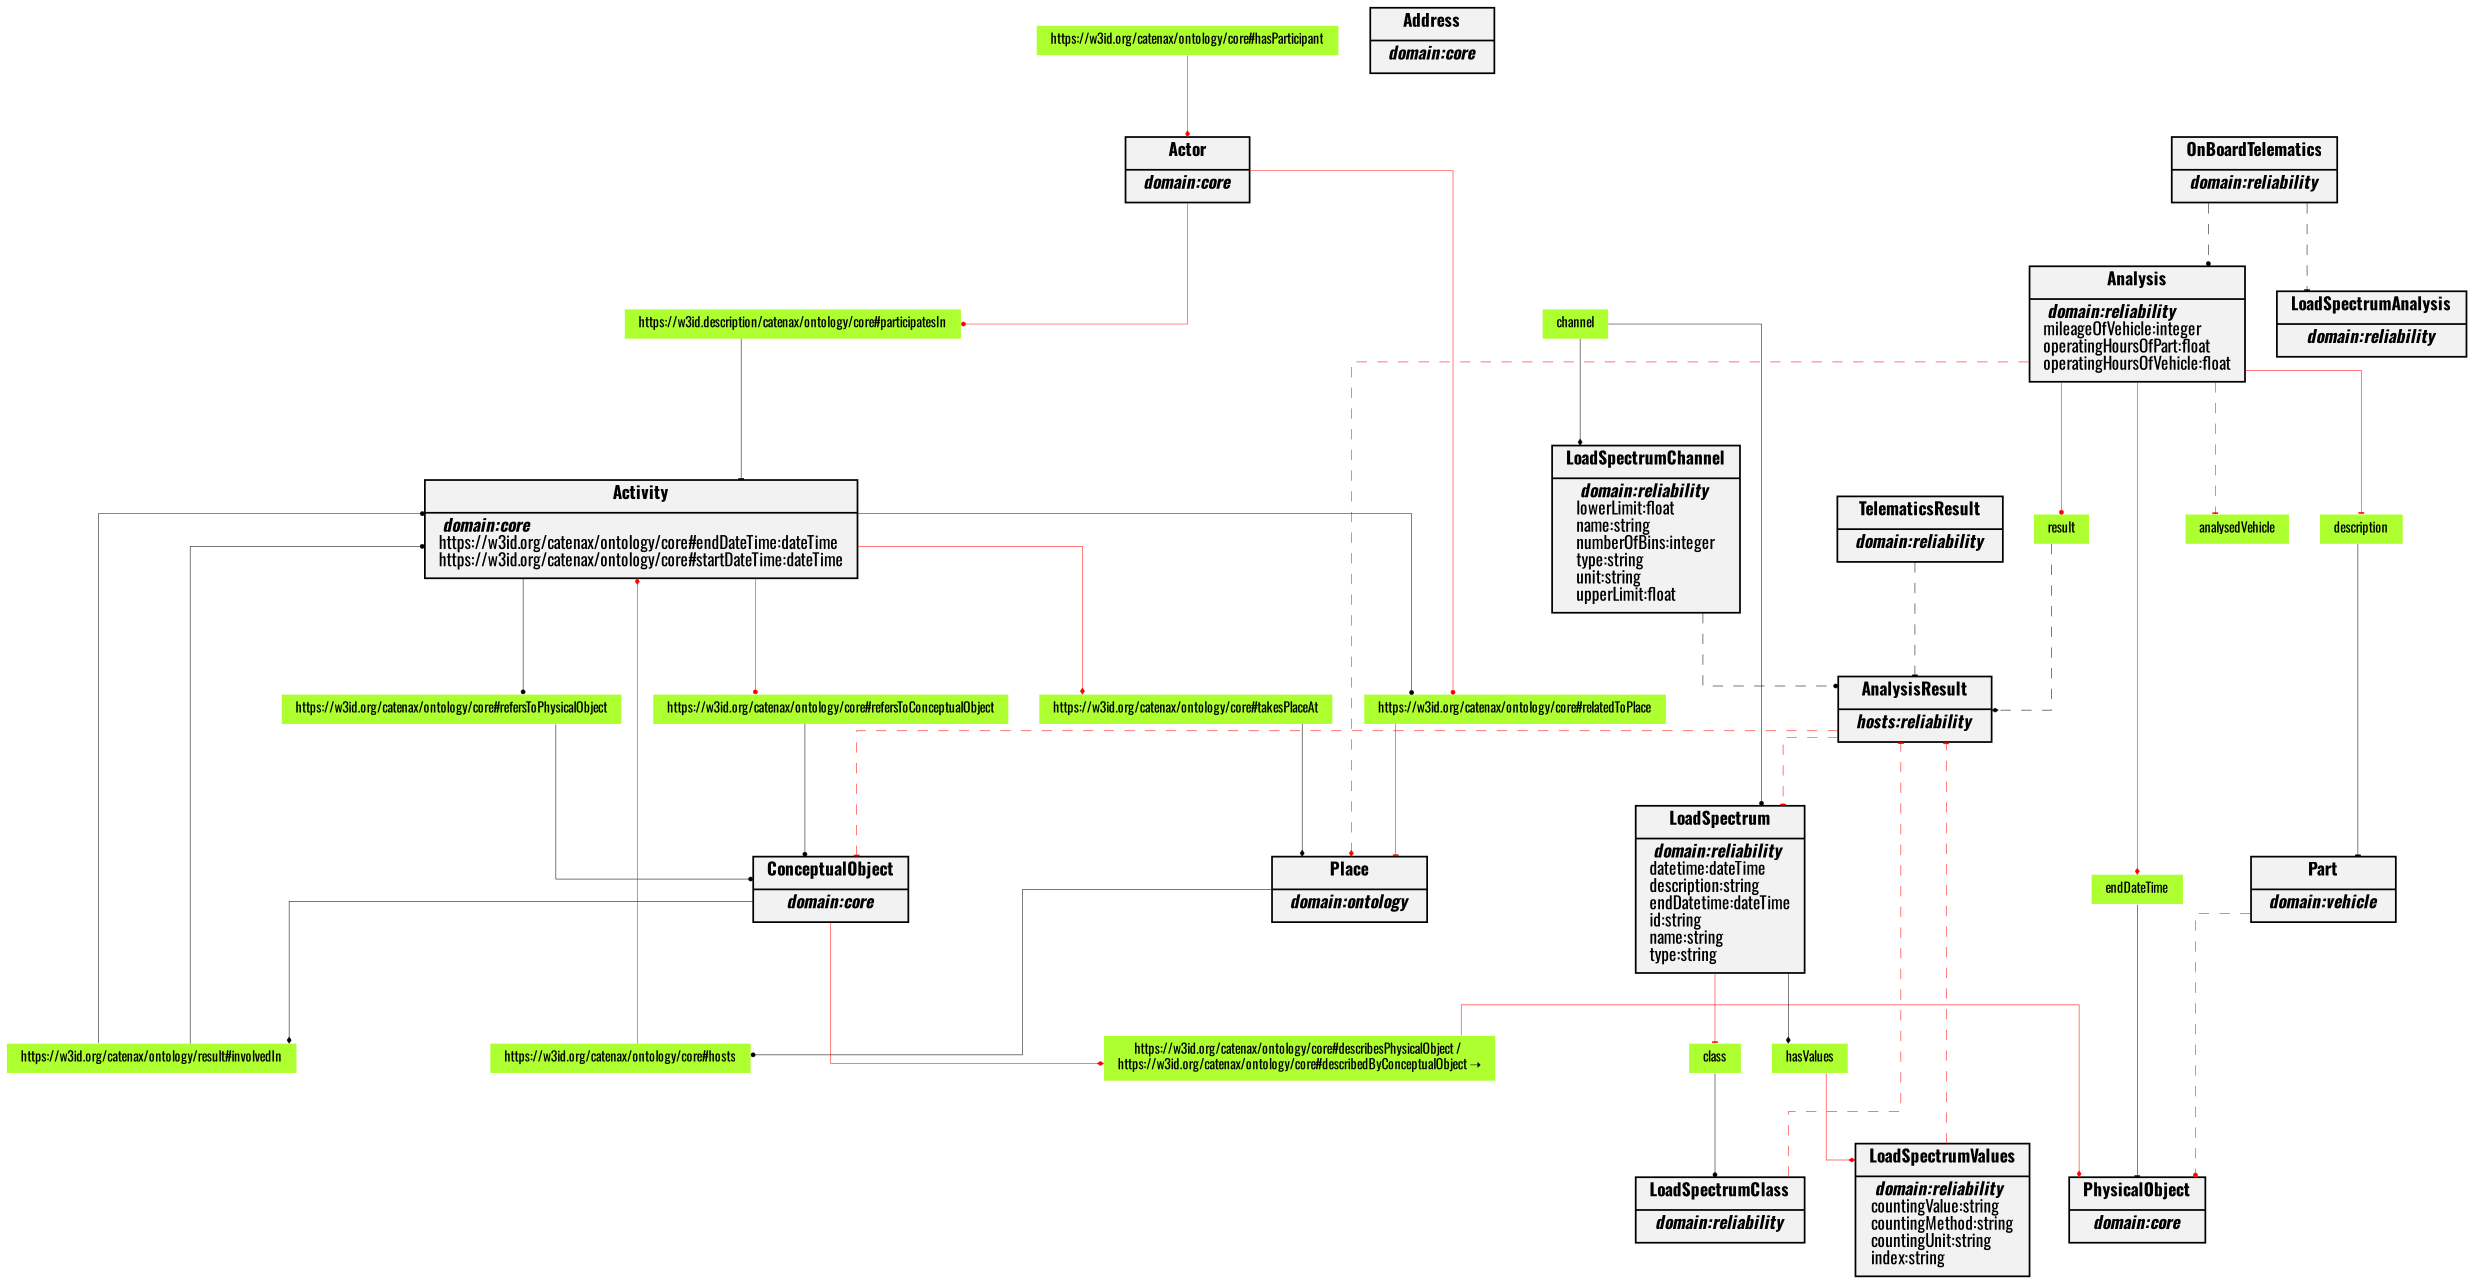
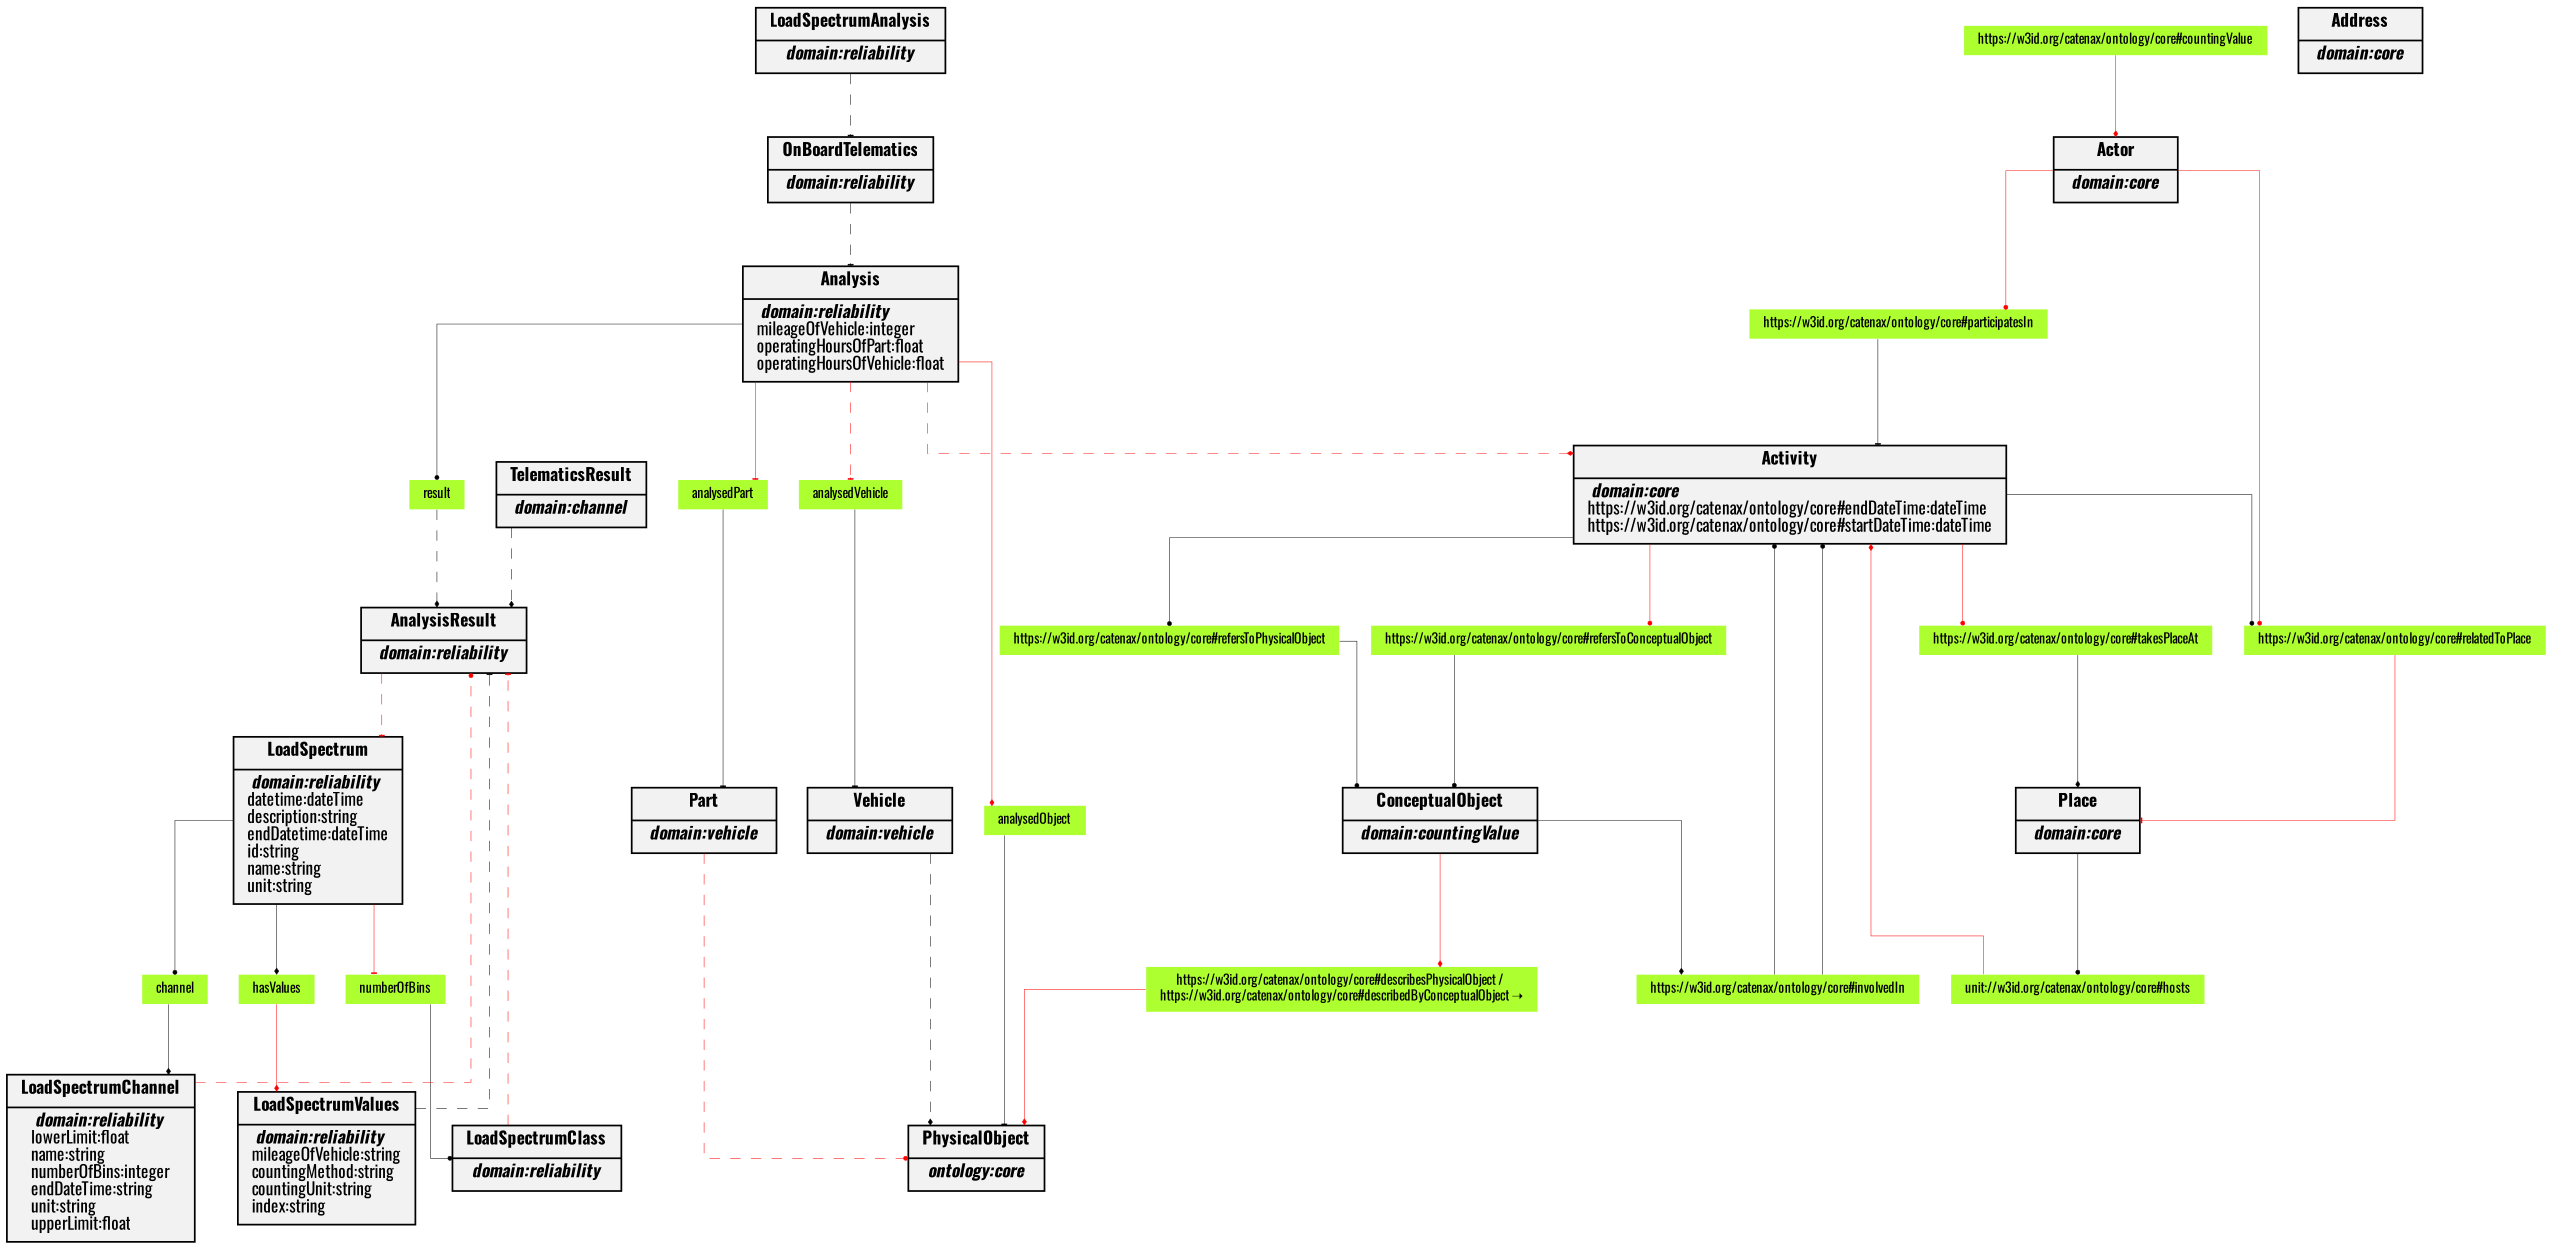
node "https://w3id.org/catenax/ontology/core#hasParticipant": label "https://w3id.org/catenax/ontology/core#hasParticipant" -> "https://w3id.org/catenax/ontology/core#countingValue"
edge "OnBoardTelematics" -> "Analysis": arrowhead dot -> tee
edge "OnBoardTelematics" -> "LoadSpectrumAnalysis": reversed
node "https://w3id.description/catenax/ontology/core#participatesIn": label "https://w3id.description/catenax/ontology/core#participatesIn" -> "https://w3id.org/catenax/ontology/core#participatesIn"
edge "Analysis" -> "Place": now "Analysis" -> "Activity"
edge "Analysis" -> "result": color red -> black
edge "channel" -> "LoadSpectrum": reversed
node "description": label "description" -> "analysedPart"
node "TelematicsResult": text "domain:reliability" -> "domain:channel"
edge "Activity" -> "https://w3id.org/catenax/ontology/core#takesPlaceAt": arrowhead diamond -> dot
node "LoadSpectrumChannel": text "type:string" -> "endDateTime:string"
edge "TelematicsResult" -> "AnalysisResult": arrowhead tee -> diamond
edge "LoadSpectrumChannel" -> "AnalysisResult": color black -> red
node "AnalysisResult": text "hosts:reliability" -> "domain:reliability"
edge "AnalysisResult" -> "ConceptualObject": removed
node "Vehicle": added
node "endDateTime": label "endDateTime" -> "analysedObject"
node "ConceptualObject": text "domain:core" -> "domain:countingValue"
node "Place": text "domain:ontology" -> "domain:core"
edge "LoadSpectrumValues" -> "AnalysisResult": color red -> black
node "LoadSpectrum": text "type:string" -> "unit:string"
node "https://w3id.org/catenax/ontology/result#involvedIn": label "https://w3id.org/catenax/ontology/result#involvedIn" -> "https://w3id.org/catenax/ontology/core#involvedIn"
node "https://w3id.org/catenax/ontology/core#hosts": label "https://w3id.org/catenax/ontology/core#hosts" -> "unit://w3id.org/catenax/ontology/core#hosts"
node "class": label "class" -> "numberOfBins"
node "LoadSpectrumValues": text "countingValue:string" -> "mileageOfVehicle:string"
node "PhysicalObject": text "domain:core" -> "ontology:core"
